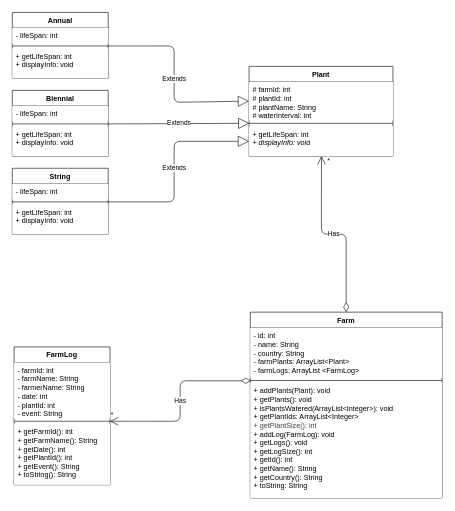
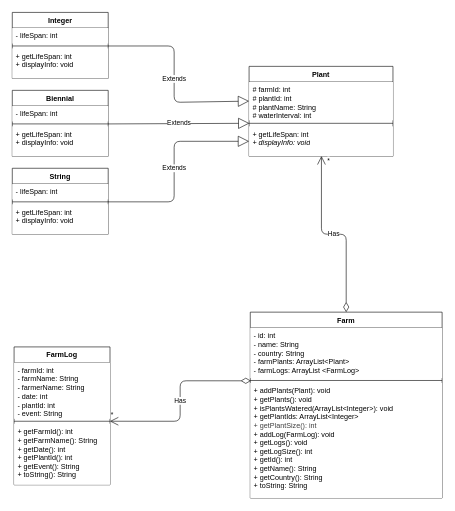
node "Annual": label "Annual" -> "Integer"
